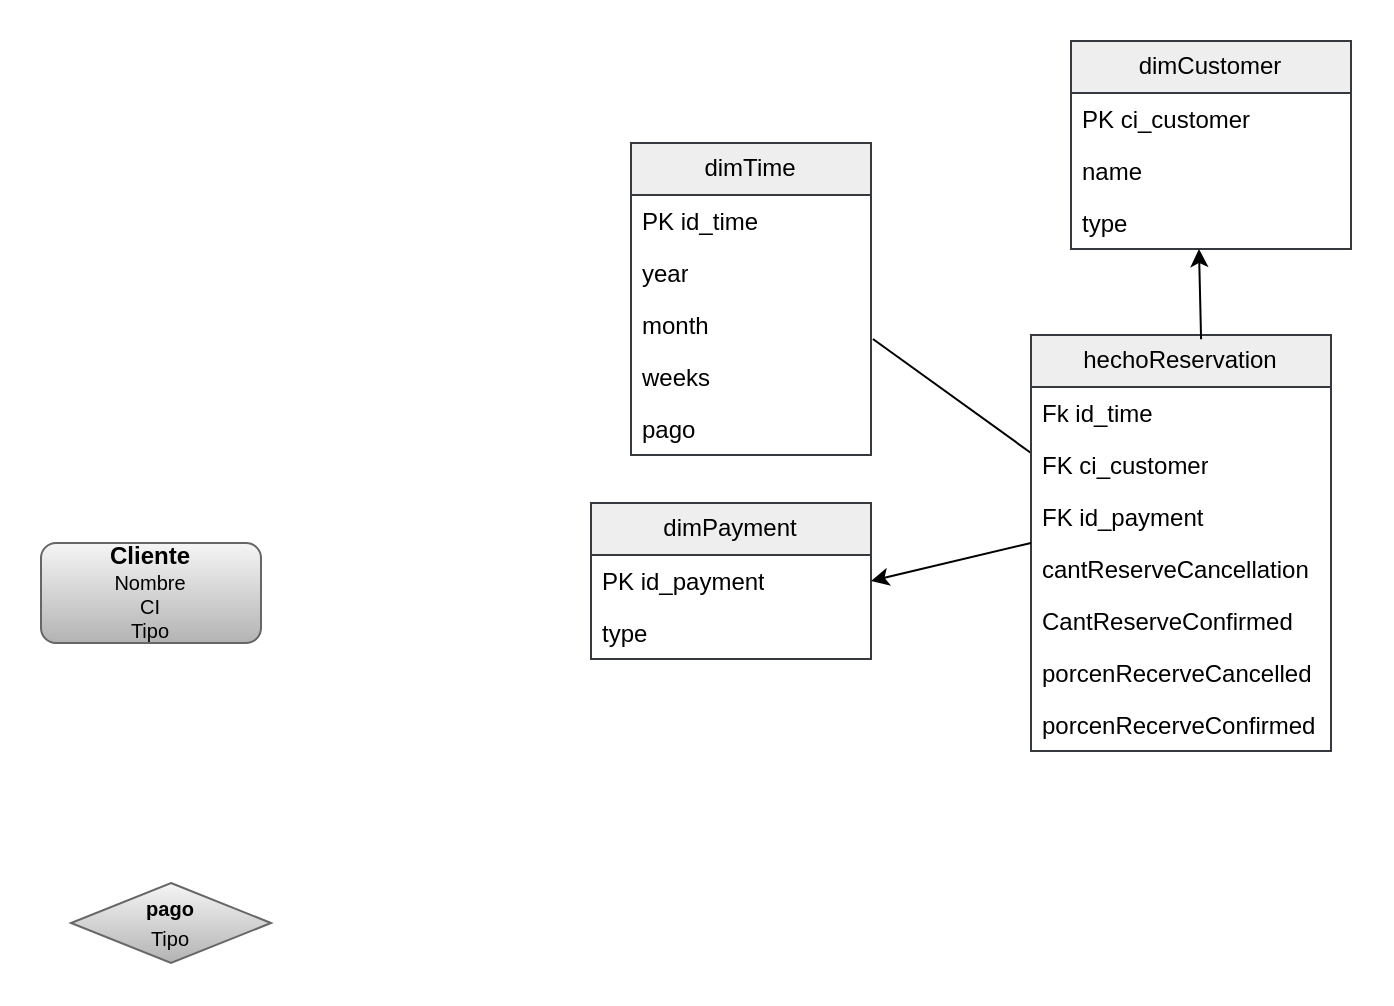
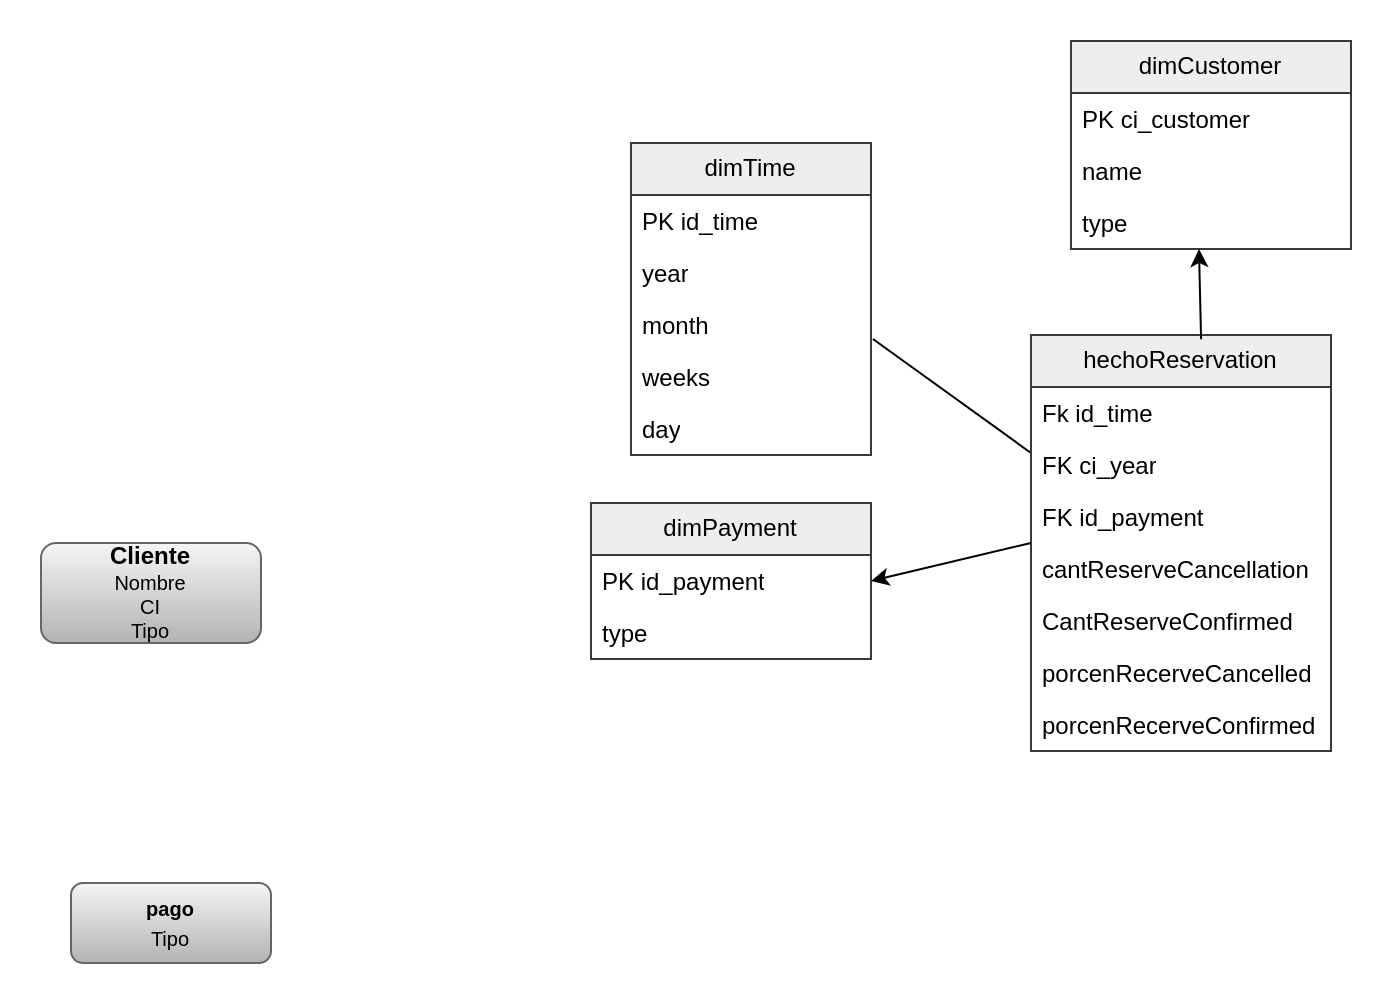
node "pago": label "pago" -> "day"
node "FK ci_customer": label "FK ci_customer" -> "FK ci_year"
node "pago Tipo": shape diamond -> rounded rectangle
